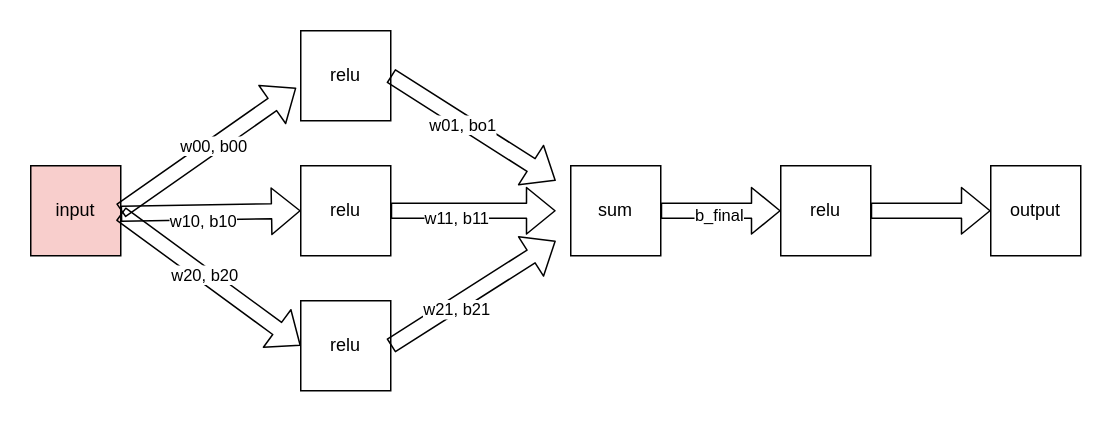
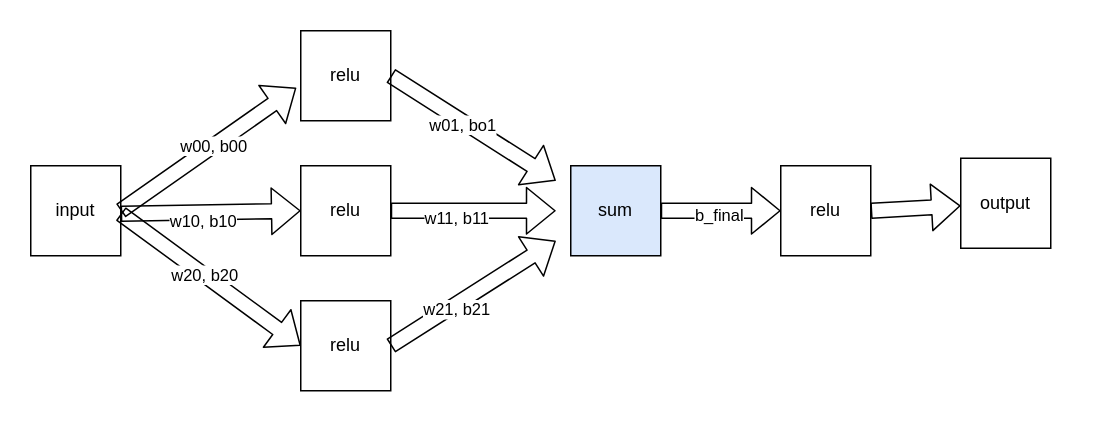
node "input": fillcolor #f8cecc -> #ffffff
node "sum": fillcolor #ffffff -> #dae8fc
node "output": moved (1036, 211) -> (1006, 203)
